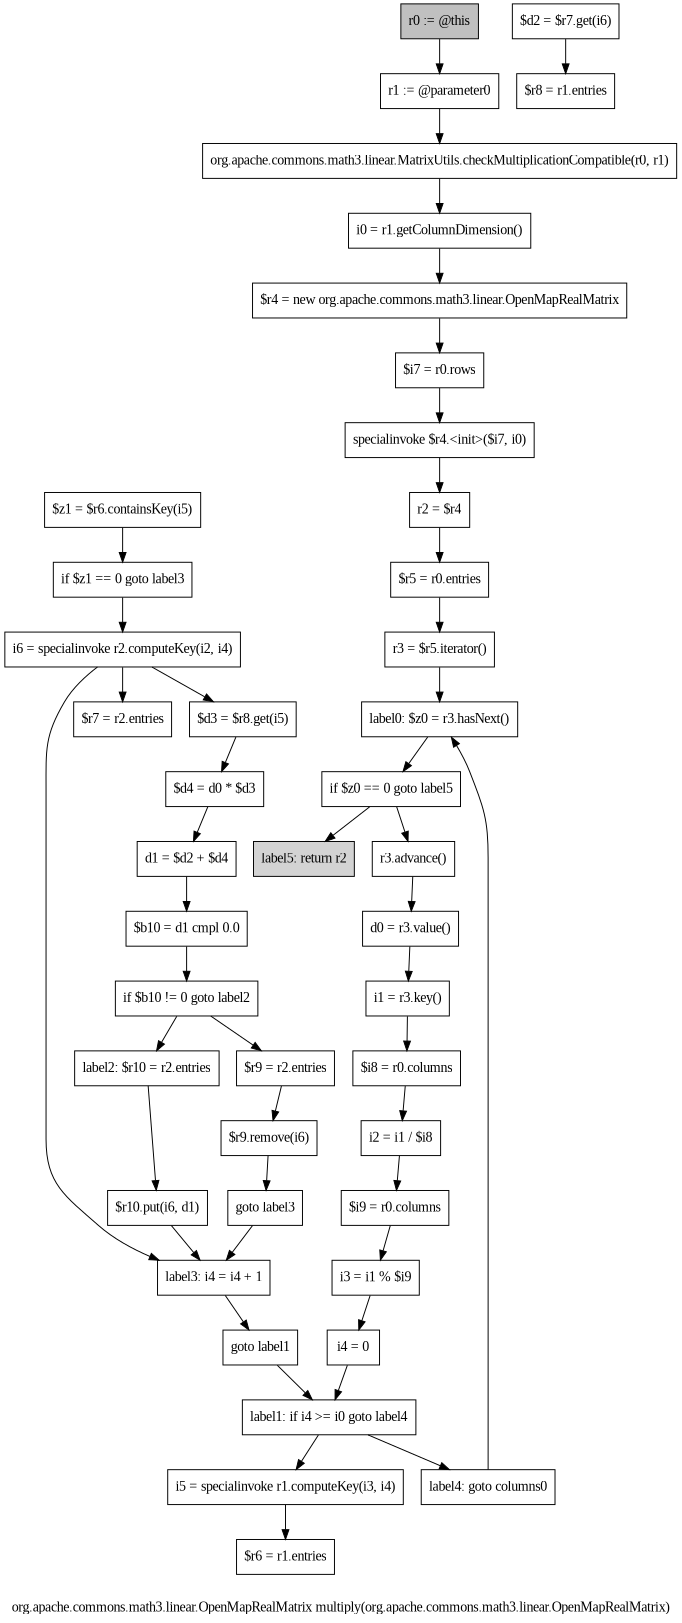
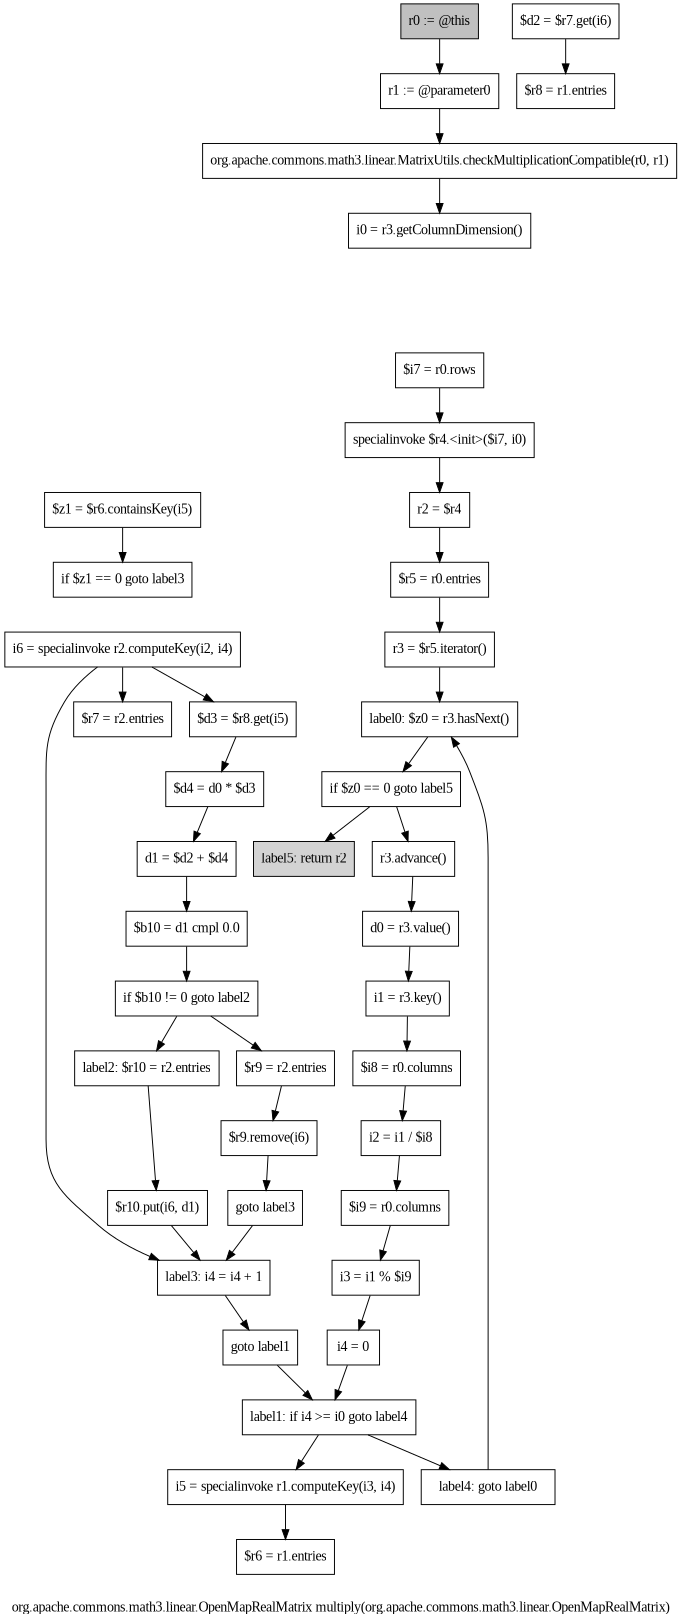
node "i0 = r1.getColumnDimension()": label "i0 = r1.getColumnDimension()" -> "i0 = r3.getColumnDimension()"
node "$r4 = new org.apache.commons.math3.linear.OpenMapRealMatrix": removed
edge "if $z1 == 0 goto label3" -> "i6 = specialinvoke r2.computeKey(i2, i4)": removed
node "label4: goto columns0": label "label4: goto columns0" -> "label4: goto label0"
